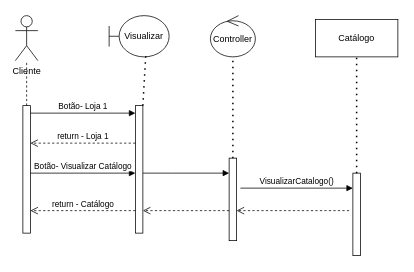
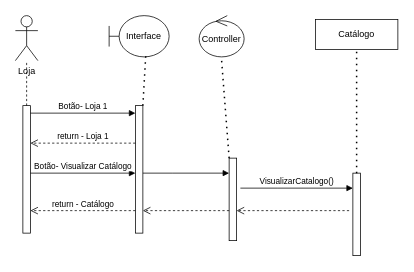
node "Visualizar": label "Visualizar" -> "Interface"
node "Controller": moved (233, 36) -> (222, 36)
node "Catálogo": size 83x38 -> 83x30
node "Cliente": label "Cliente" -> "Loja"
